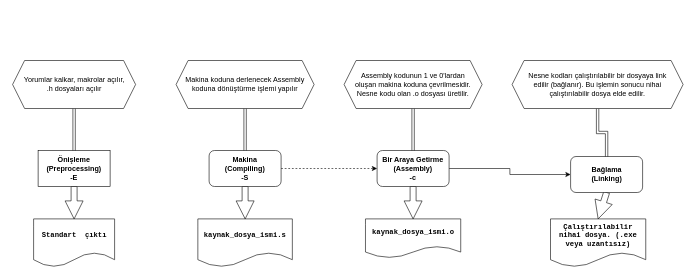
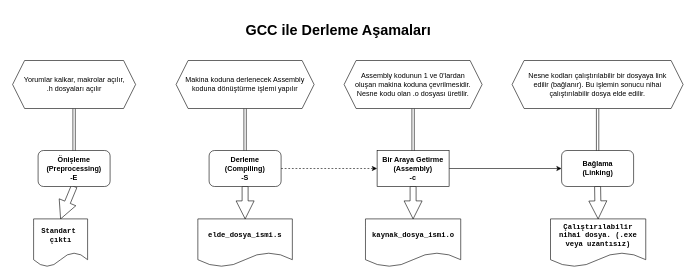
node "GCC ile Derleme Aşamaları": added
node "Önişleme (Preprocessing) -E": shape rectangle -> rounded rectangle
node "Makina (Compiling) -S": label "Makina (Compiling) -S" -> "Derleme (Compiling) -S"
node "Bir Araya Getirme (Assembly) -c": shape rounded rectangle -> rectangle
node "Bağlama (Linking)": moved (607, 174) -> (598, 168)
node "kaynak_dosya_ismi.s": label "kaynak_dosya_ismi.s" -> "elde_dosya_ismi.s"
node "kaynak_dosya_ismi.o": size 95x39 -> 95x48
node "Standart çıktı": size 81x48 -> 54x48
